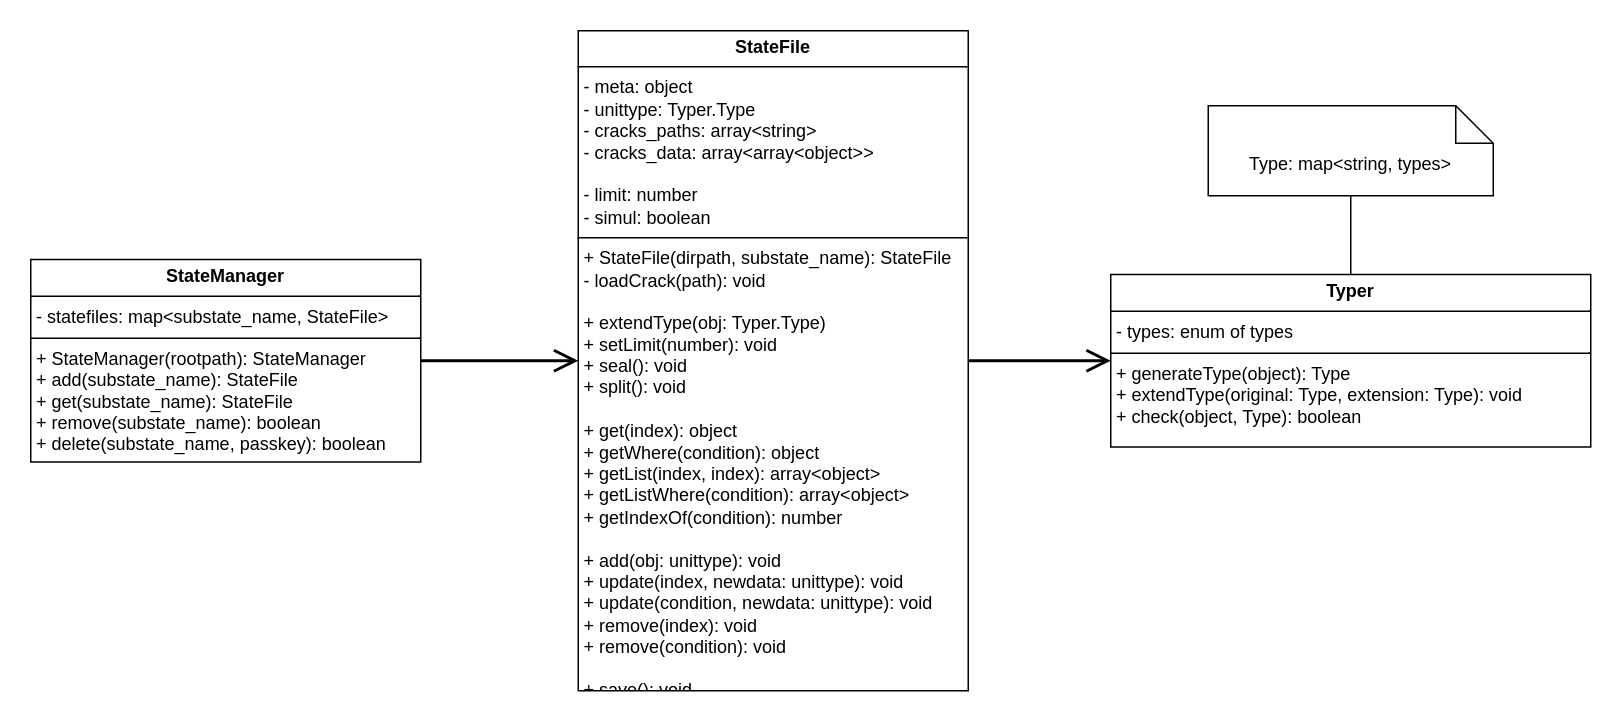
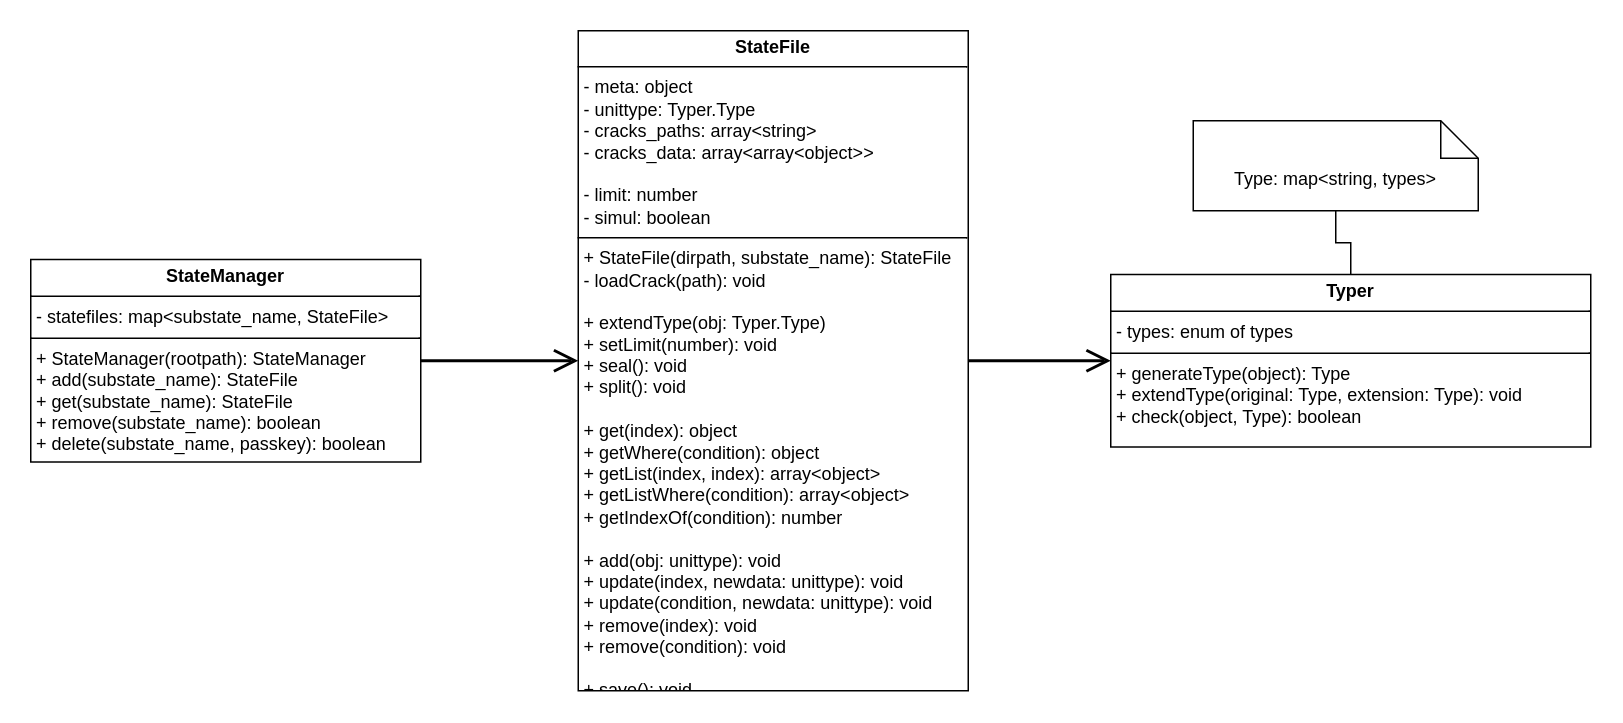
node "Type: map<string, types>": moved (1351, 151) -> (1336, 166)
